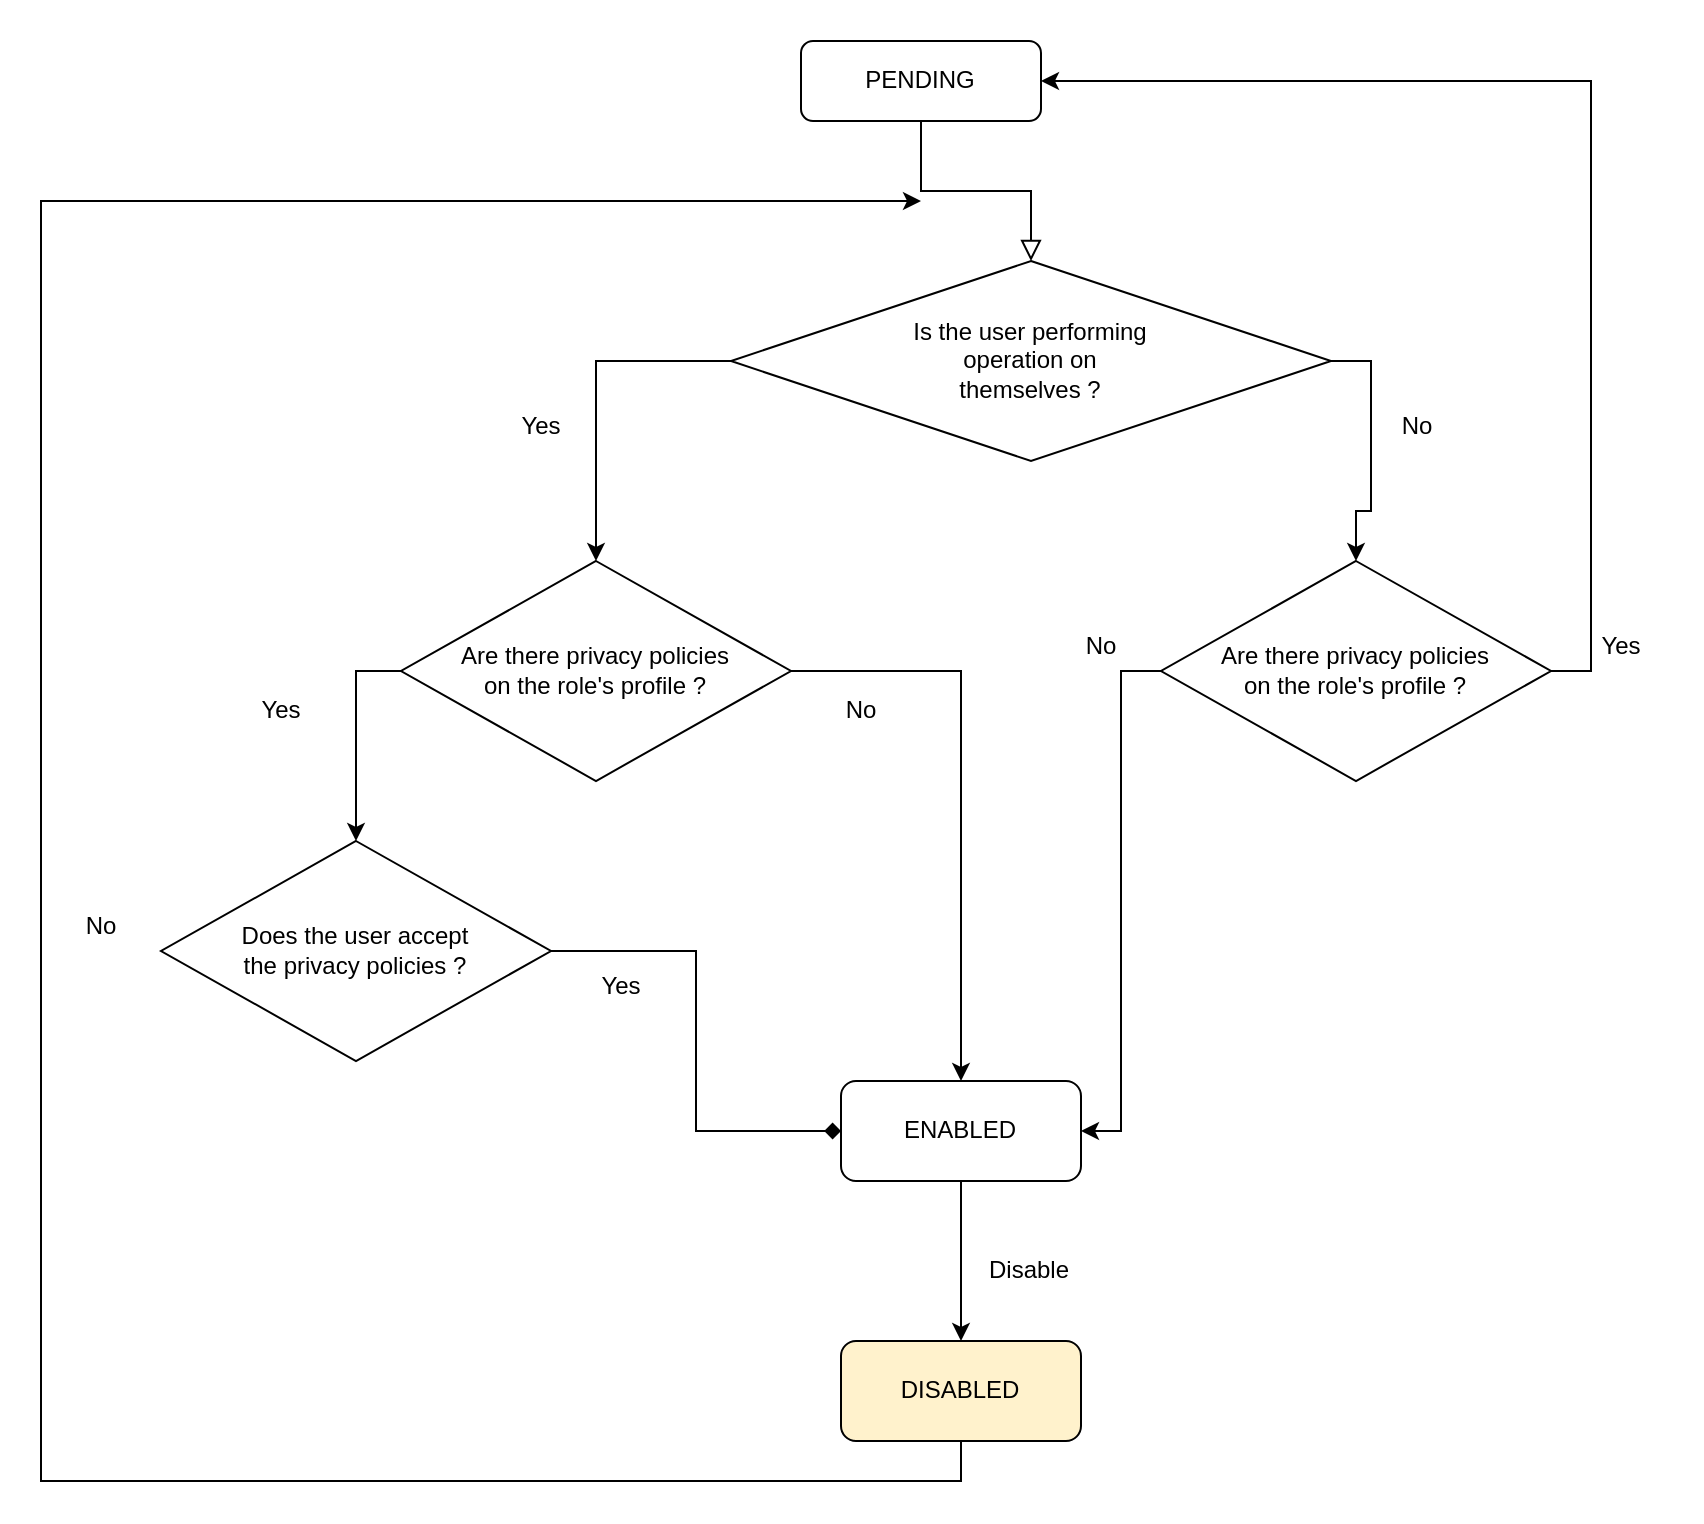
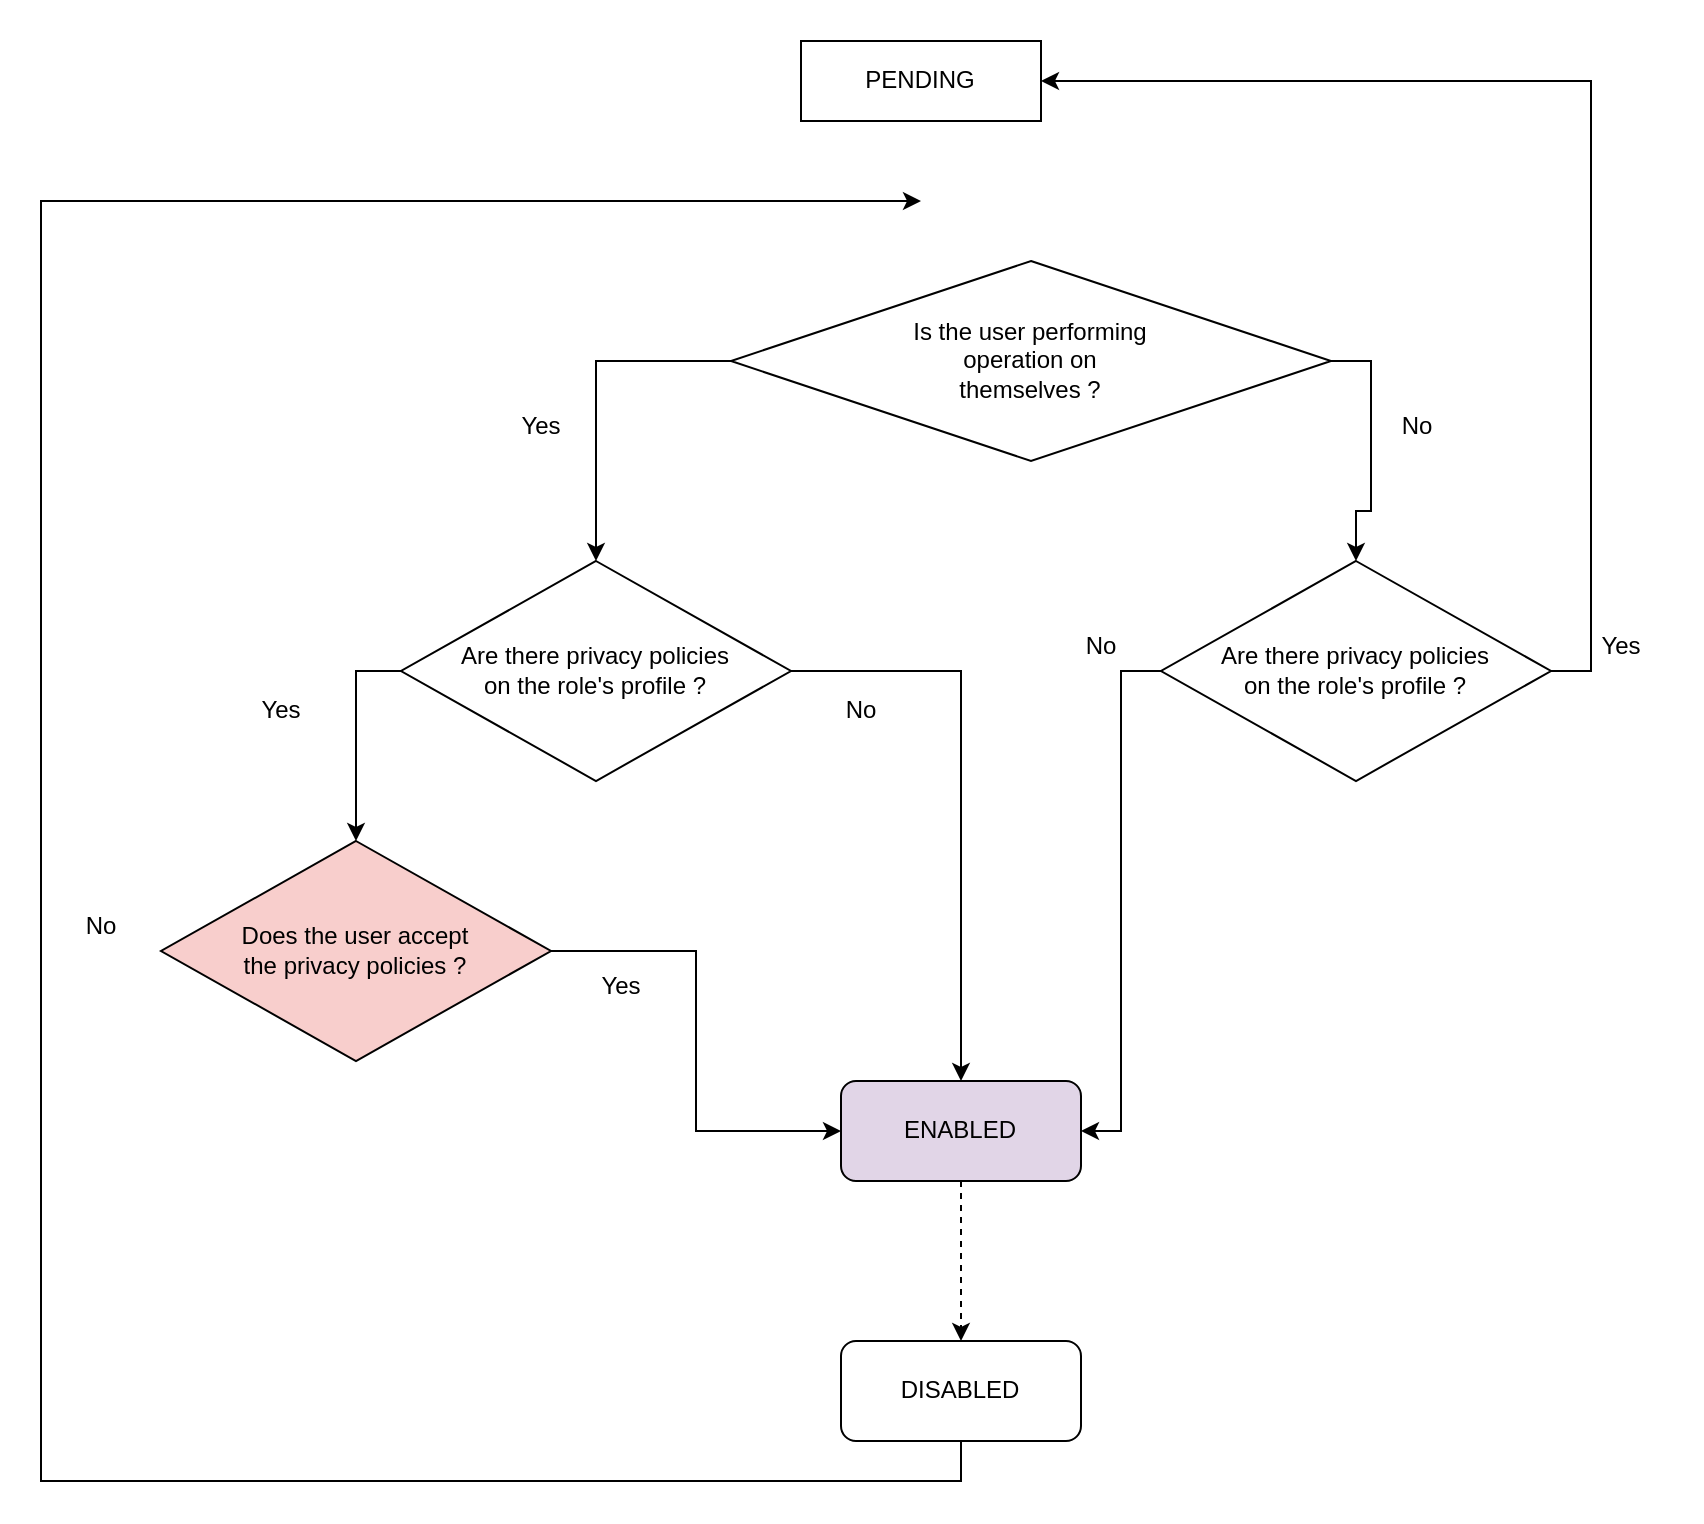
node "PENDING": shape rounded rectangle -> rectangle
edge "PENDING" -> "Is the user performing operation on themselves ?": removed
node "Does the user accept the privacy policies ?": fillcolor #ffffff -> #f8cecc
edge "Does the user accept the privacy policies ?" -> "ENABLED": arrowhead diamond -> classic
node "ENABLED": fillcolor #ffffff -> #e1d5e7
edge "ENABLED" -> "DISABLED": style solid -> dashed
node "Disable": removed
node "DISABLED": fillcolor #fff2cc -> #ffffff
